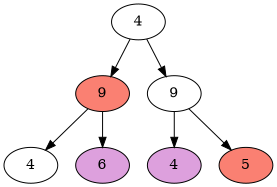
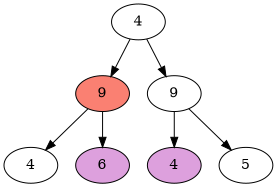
node "5": fillcolor salmon -> white
